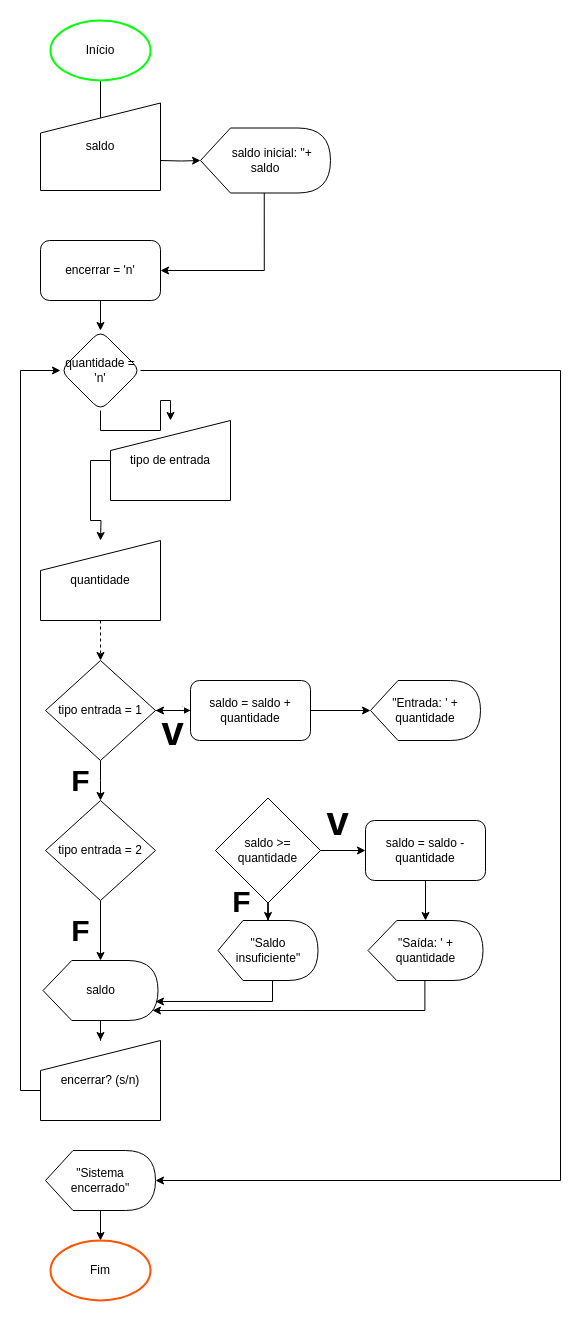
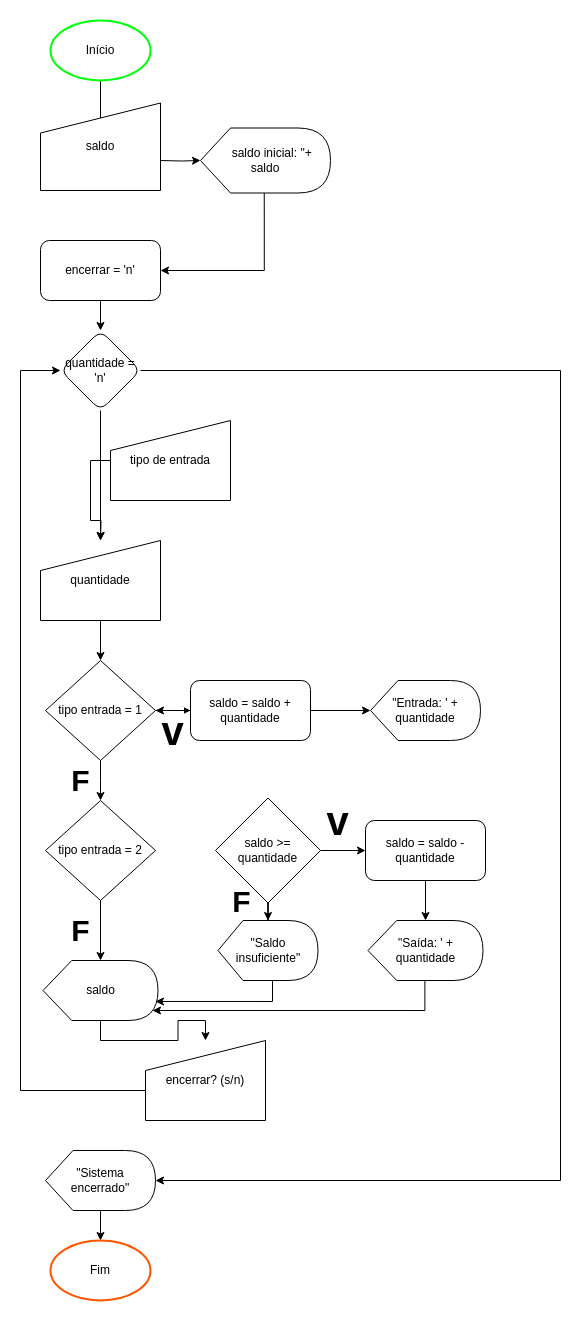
edge "quantidade = 'n'" -> "tipo de entrada": now "quantidade = 'n'" -> "quantidade"
edge "quantidade" -> "tipo entrada = 1": style dashed -> solid
node "encerrar? (s/n)": moved (101, 1081) -> (206, 1081)
